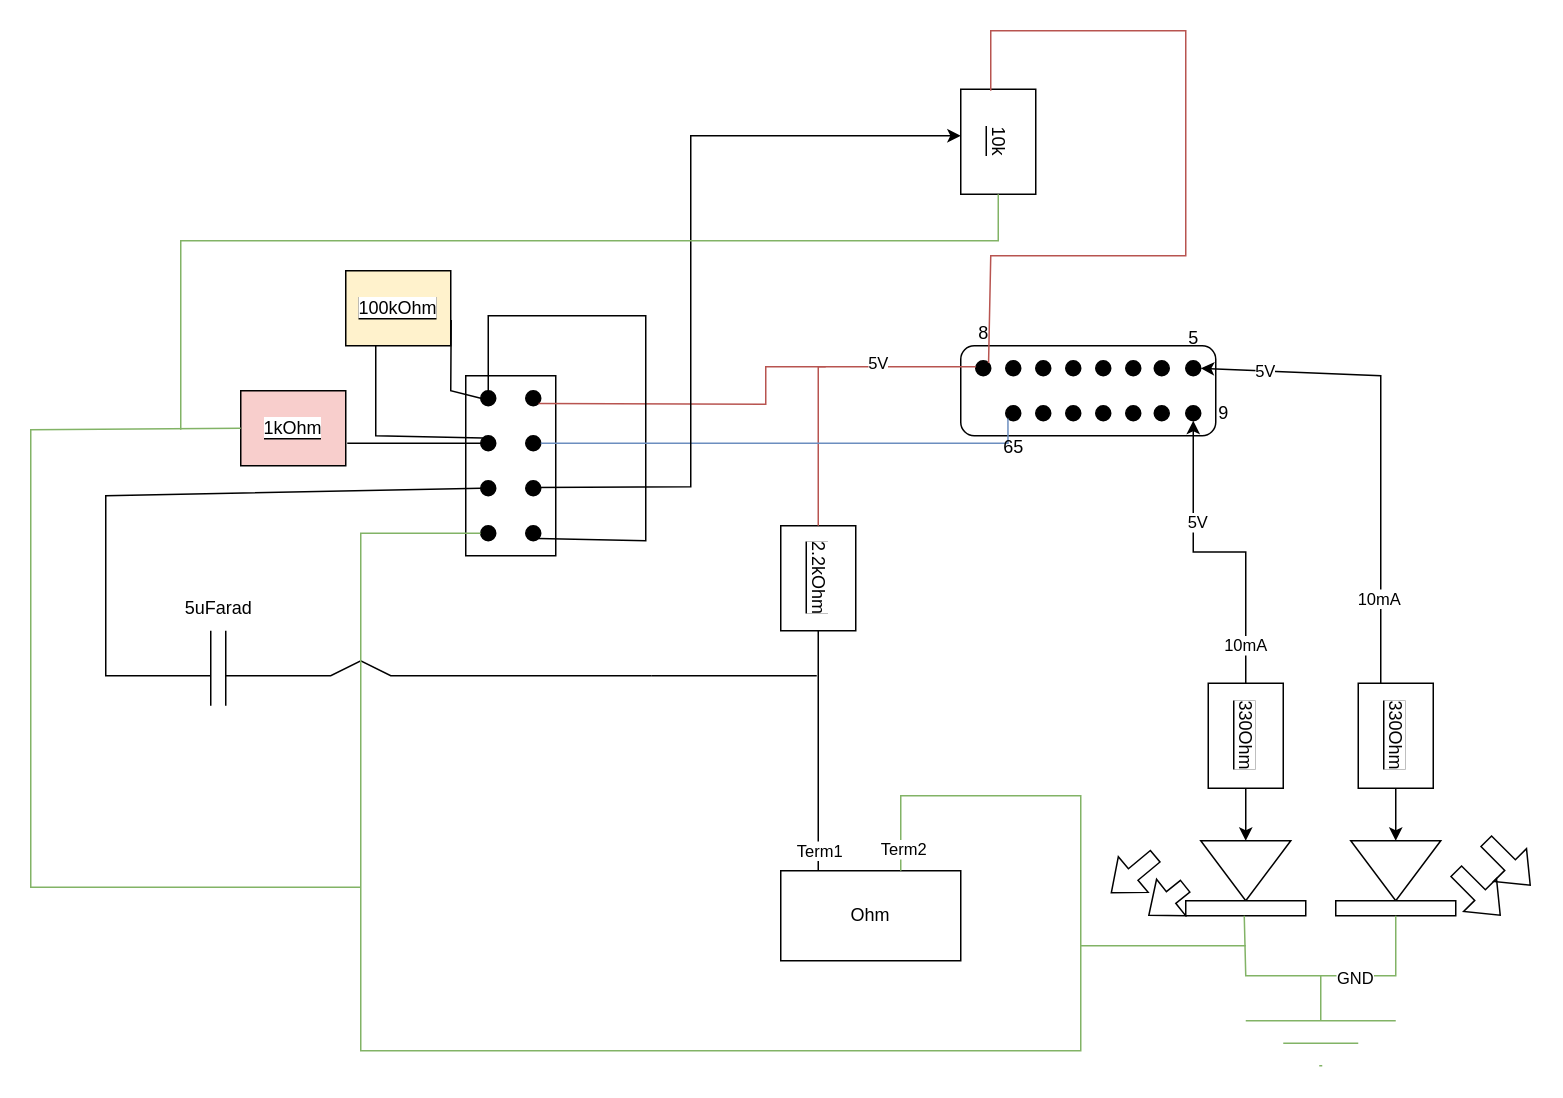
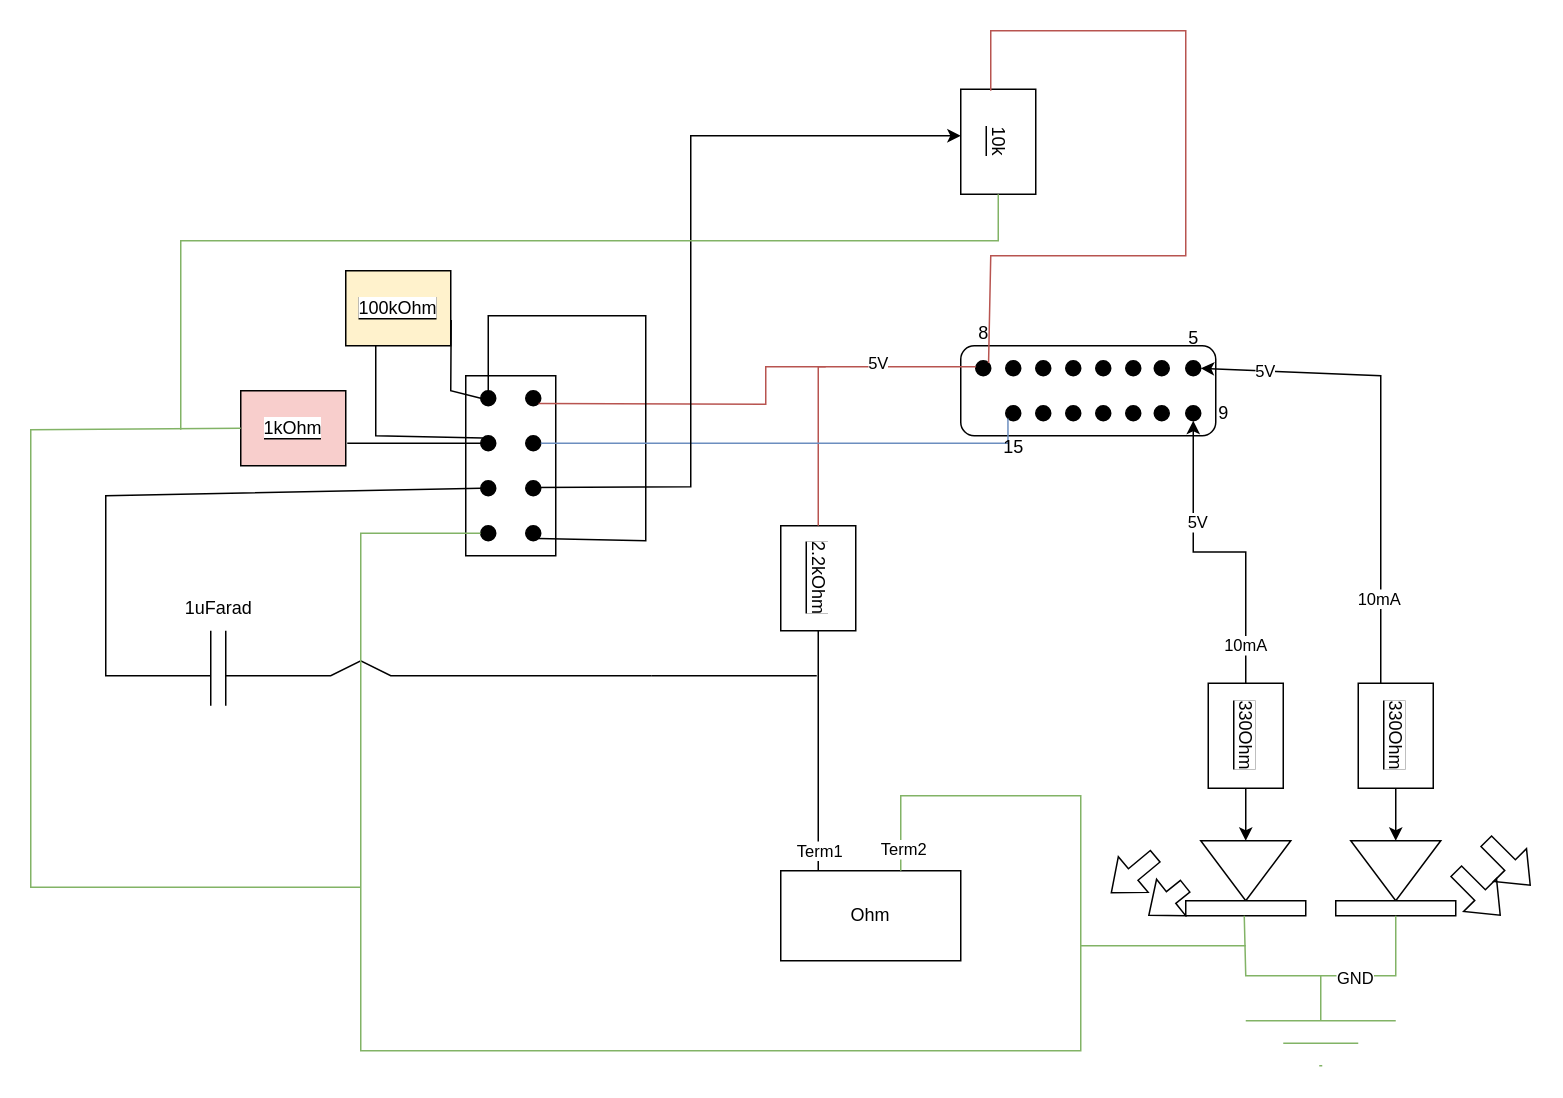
node "65": label "65" -> "15"
node "5uFarad": label "5uFarad" -> "1uFarad"
